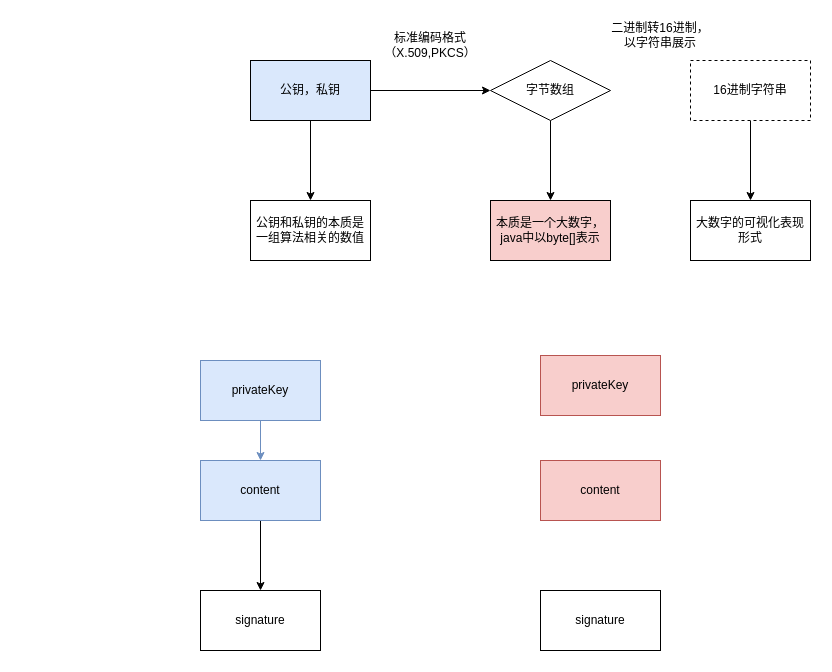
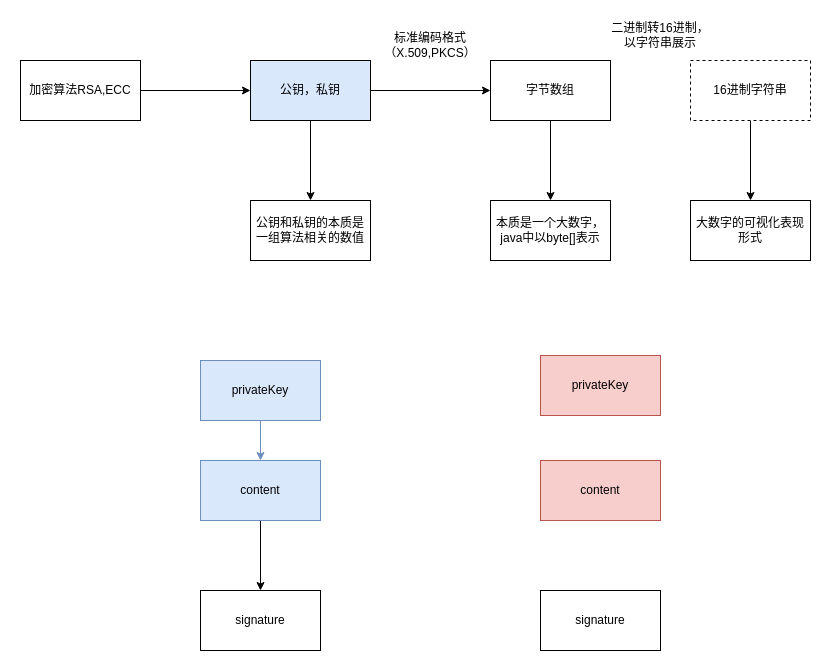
node "加密算法RSA,ECC": added
edge "加密算法RSA,ECC" -> "公钥，私钥": added
node "字节数组": shape diamond -> rectangle
node "本质是一个大数字， java中以byte[]表示": fillcolor #f8cecc -> #ffffff
